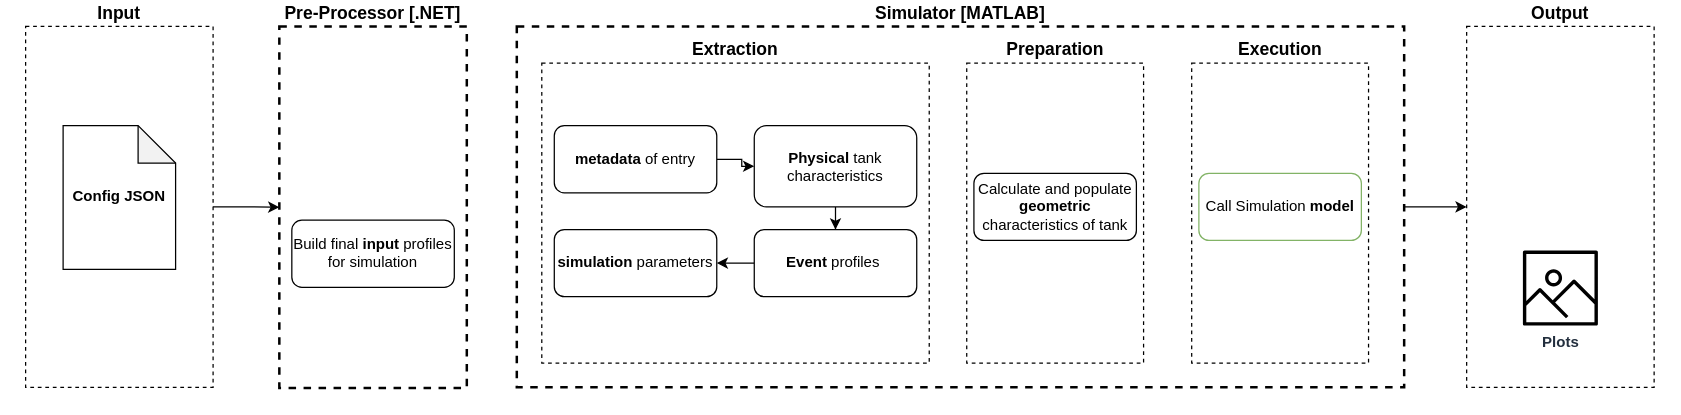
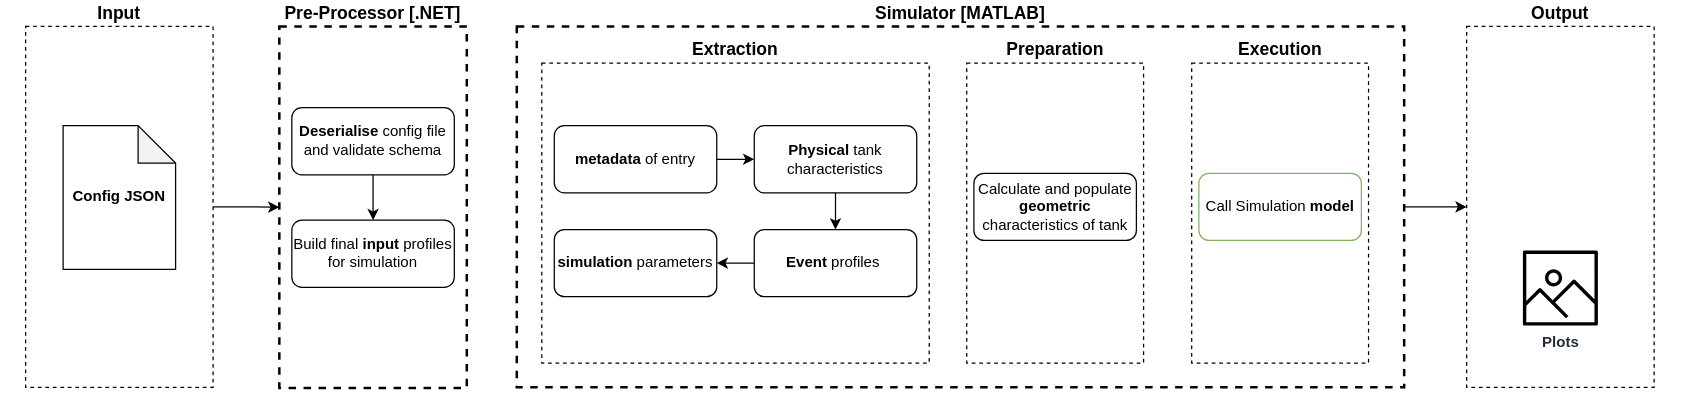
node "Deserialise config file and validate schema": added
node "Physical tank characteristics": size 163x81 -> 163x67
edge "Deserialise config file and validate schema" -> "Build final input profiles for simulation": added
